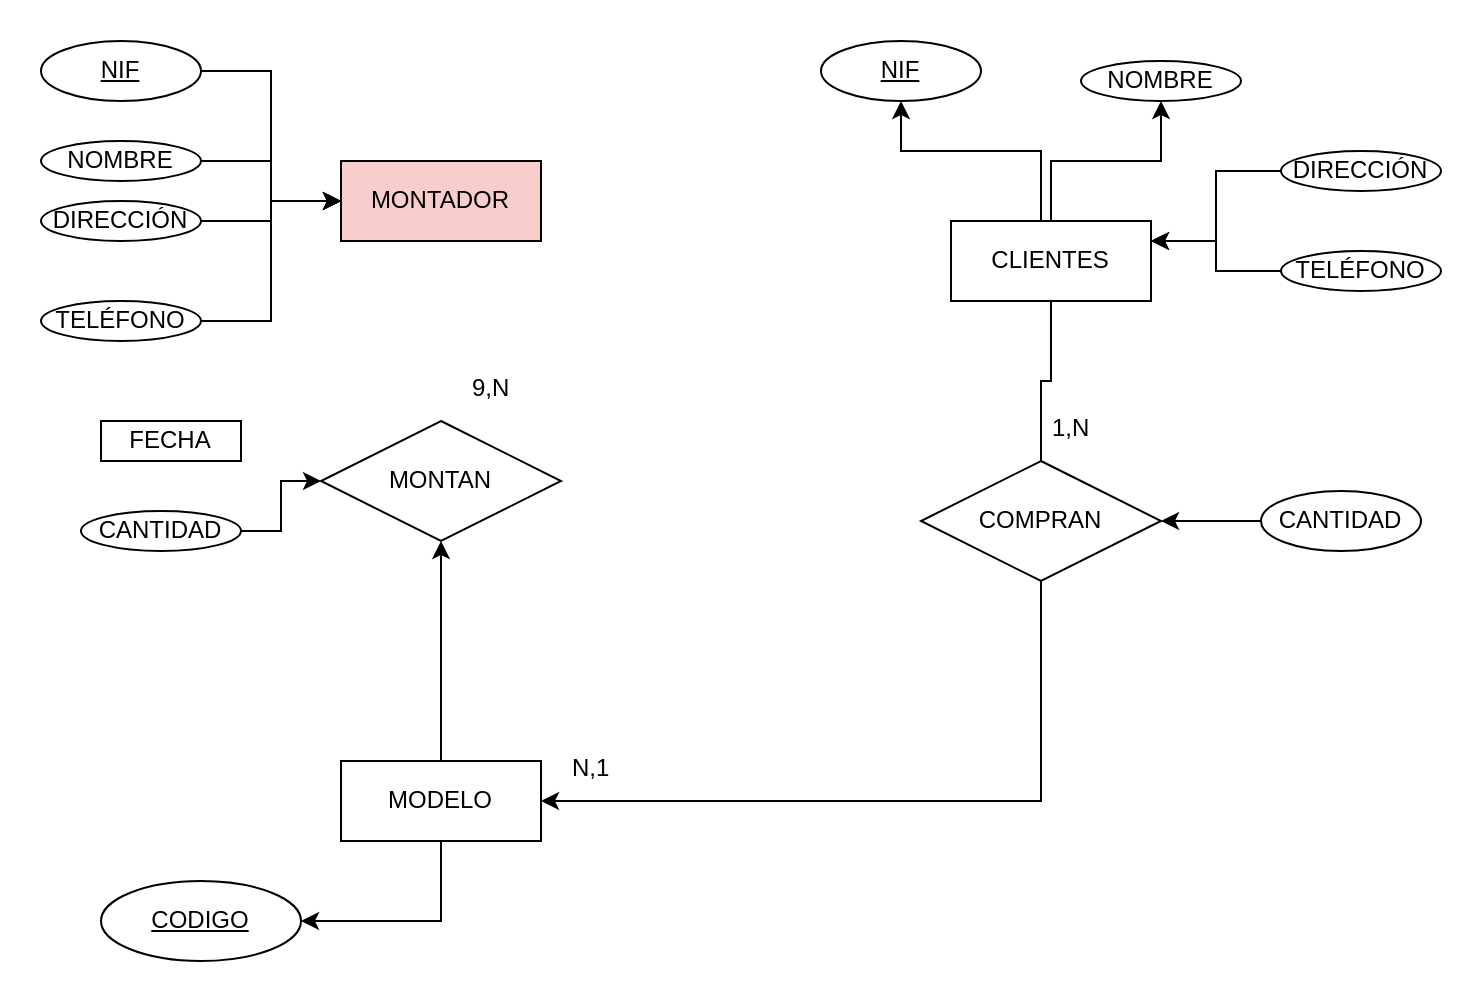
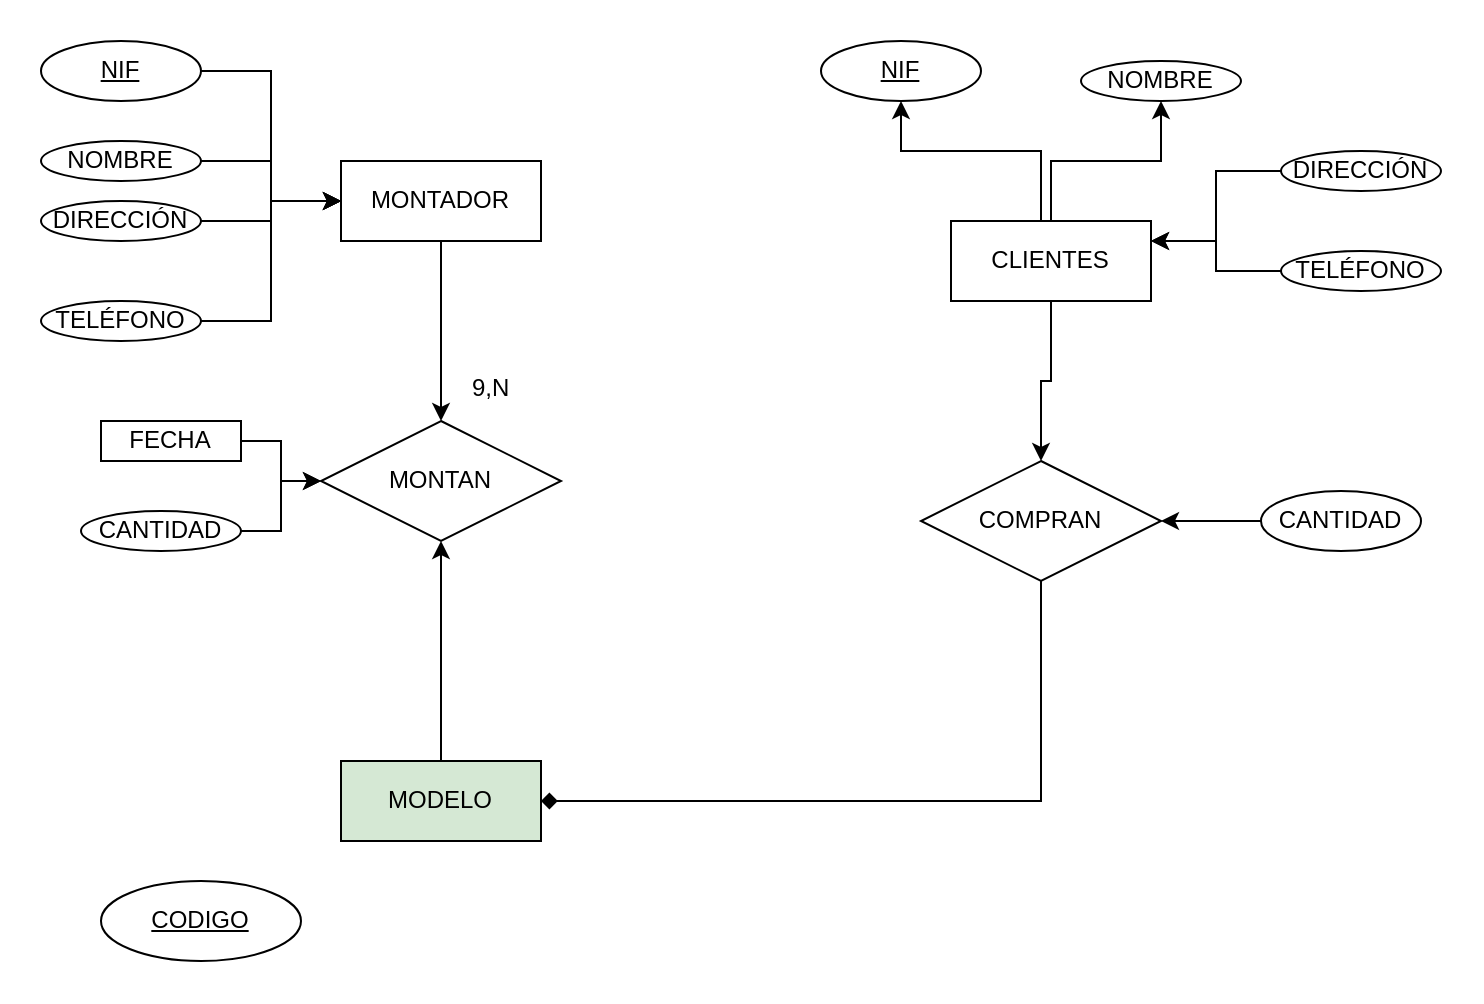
node "MONTADOR": fillcolor #f8cecc -> #ffffff
edge "MONTADOR" -> "MONTAN": added
node "1,N": removed
edge "FECHA" -> "MONTAN": added
edge "CLIENTES" -- "COMPRAN": arrowhead none -> classic
node "N,1": removed
node "MODELO": fillcolor #ffffff -> #d5e8d4
edge "COMPRAN" -> "MODELO": arrowhead classic -> diamond
edge "MODELO" -> "CODIGO": removed
